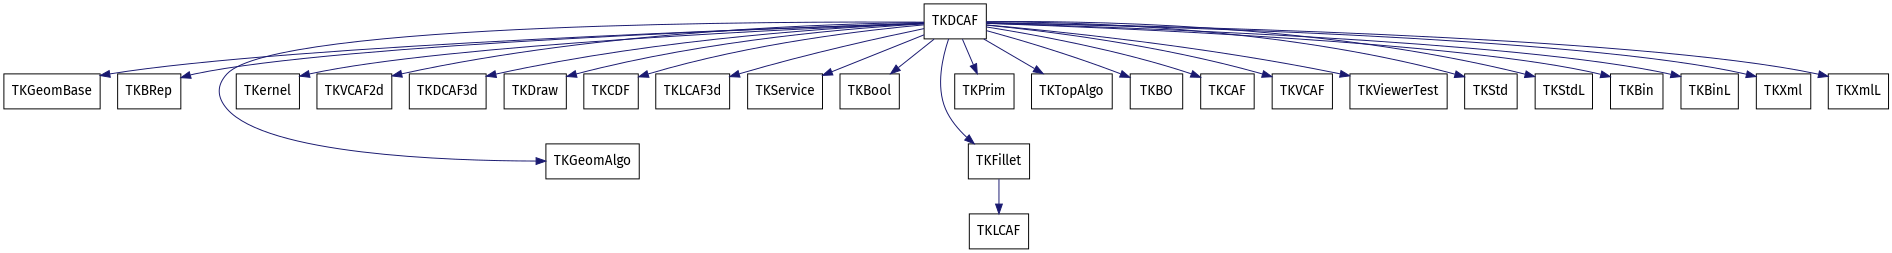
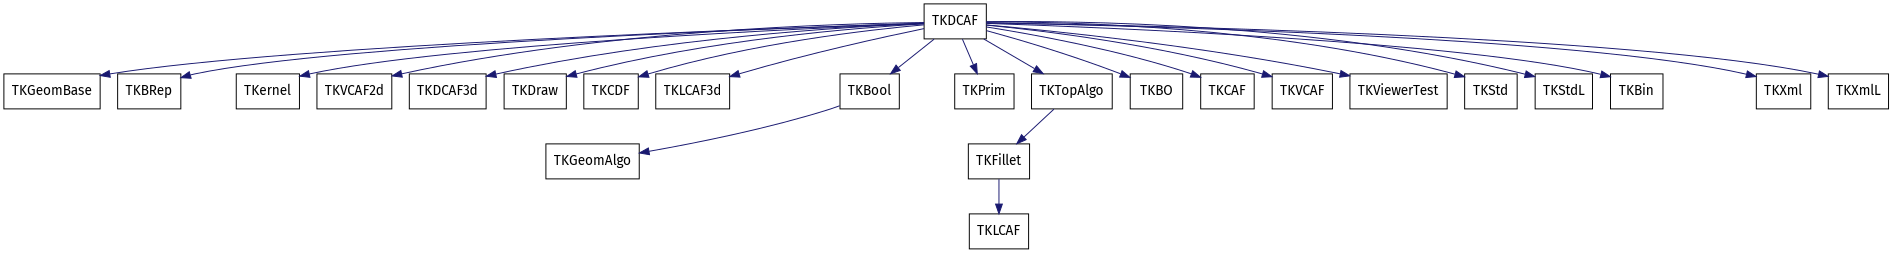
edge "TKDCAF" -> "TKGeomAlgo": now "TKBool" -> "TKGeomAlgo"
node "TKService": removed
node "TKBinL": removed
edge "TKDCAF" -> "TKFillet": now "TKTopAlgo" -> "TKFillet"
